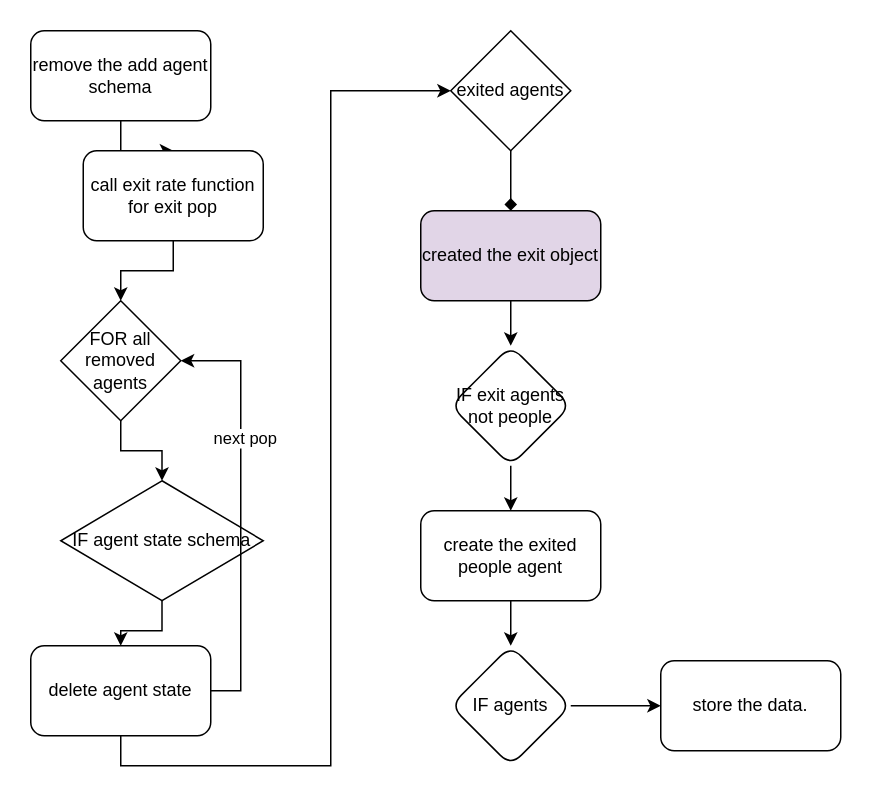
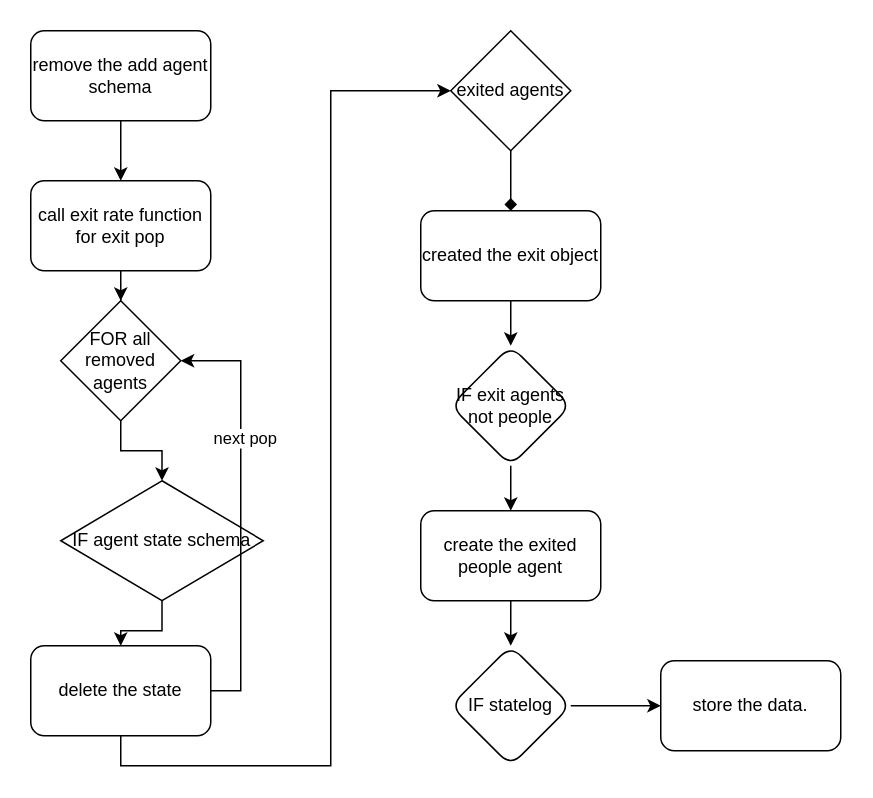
node "call exit rate function for exit pop": moved (173, 196) -> (121, 226)
node "created the exit object": fillcolor #e1d5e7 -> #ffffff
node "delete agent state": label "delete agent state" -> "delete the state"
node "IF agents": label "IF agents" -> "IF statelog"
